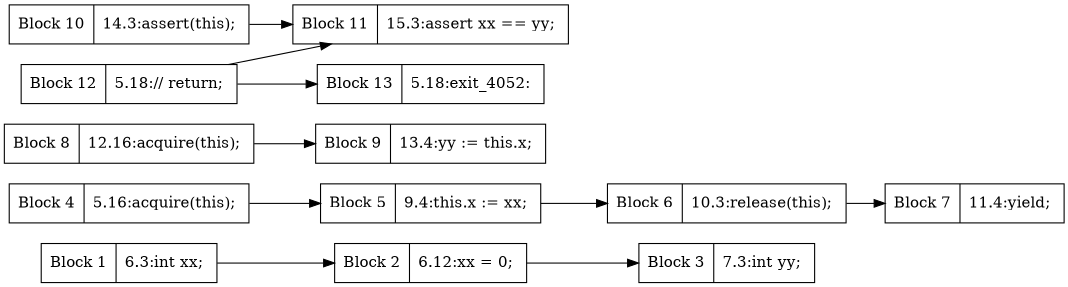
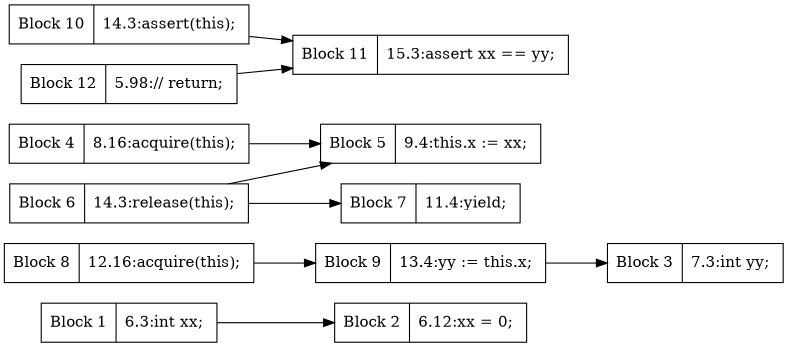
node "Block 12": text "5.18:// return;" -> "5.98:// return;"
node "Block 13": removed
node "Block 4": text "5.16:acquire(this);" -> "8.16:acquire(this);"
edge "Block 5" -> "Block 6": reversed
node "Block 6": text "10.3:release(this);" -> "14.3:release(this);"
edge "Block 2" -> "Block 3": now "Block 9" -> "Block 3"
